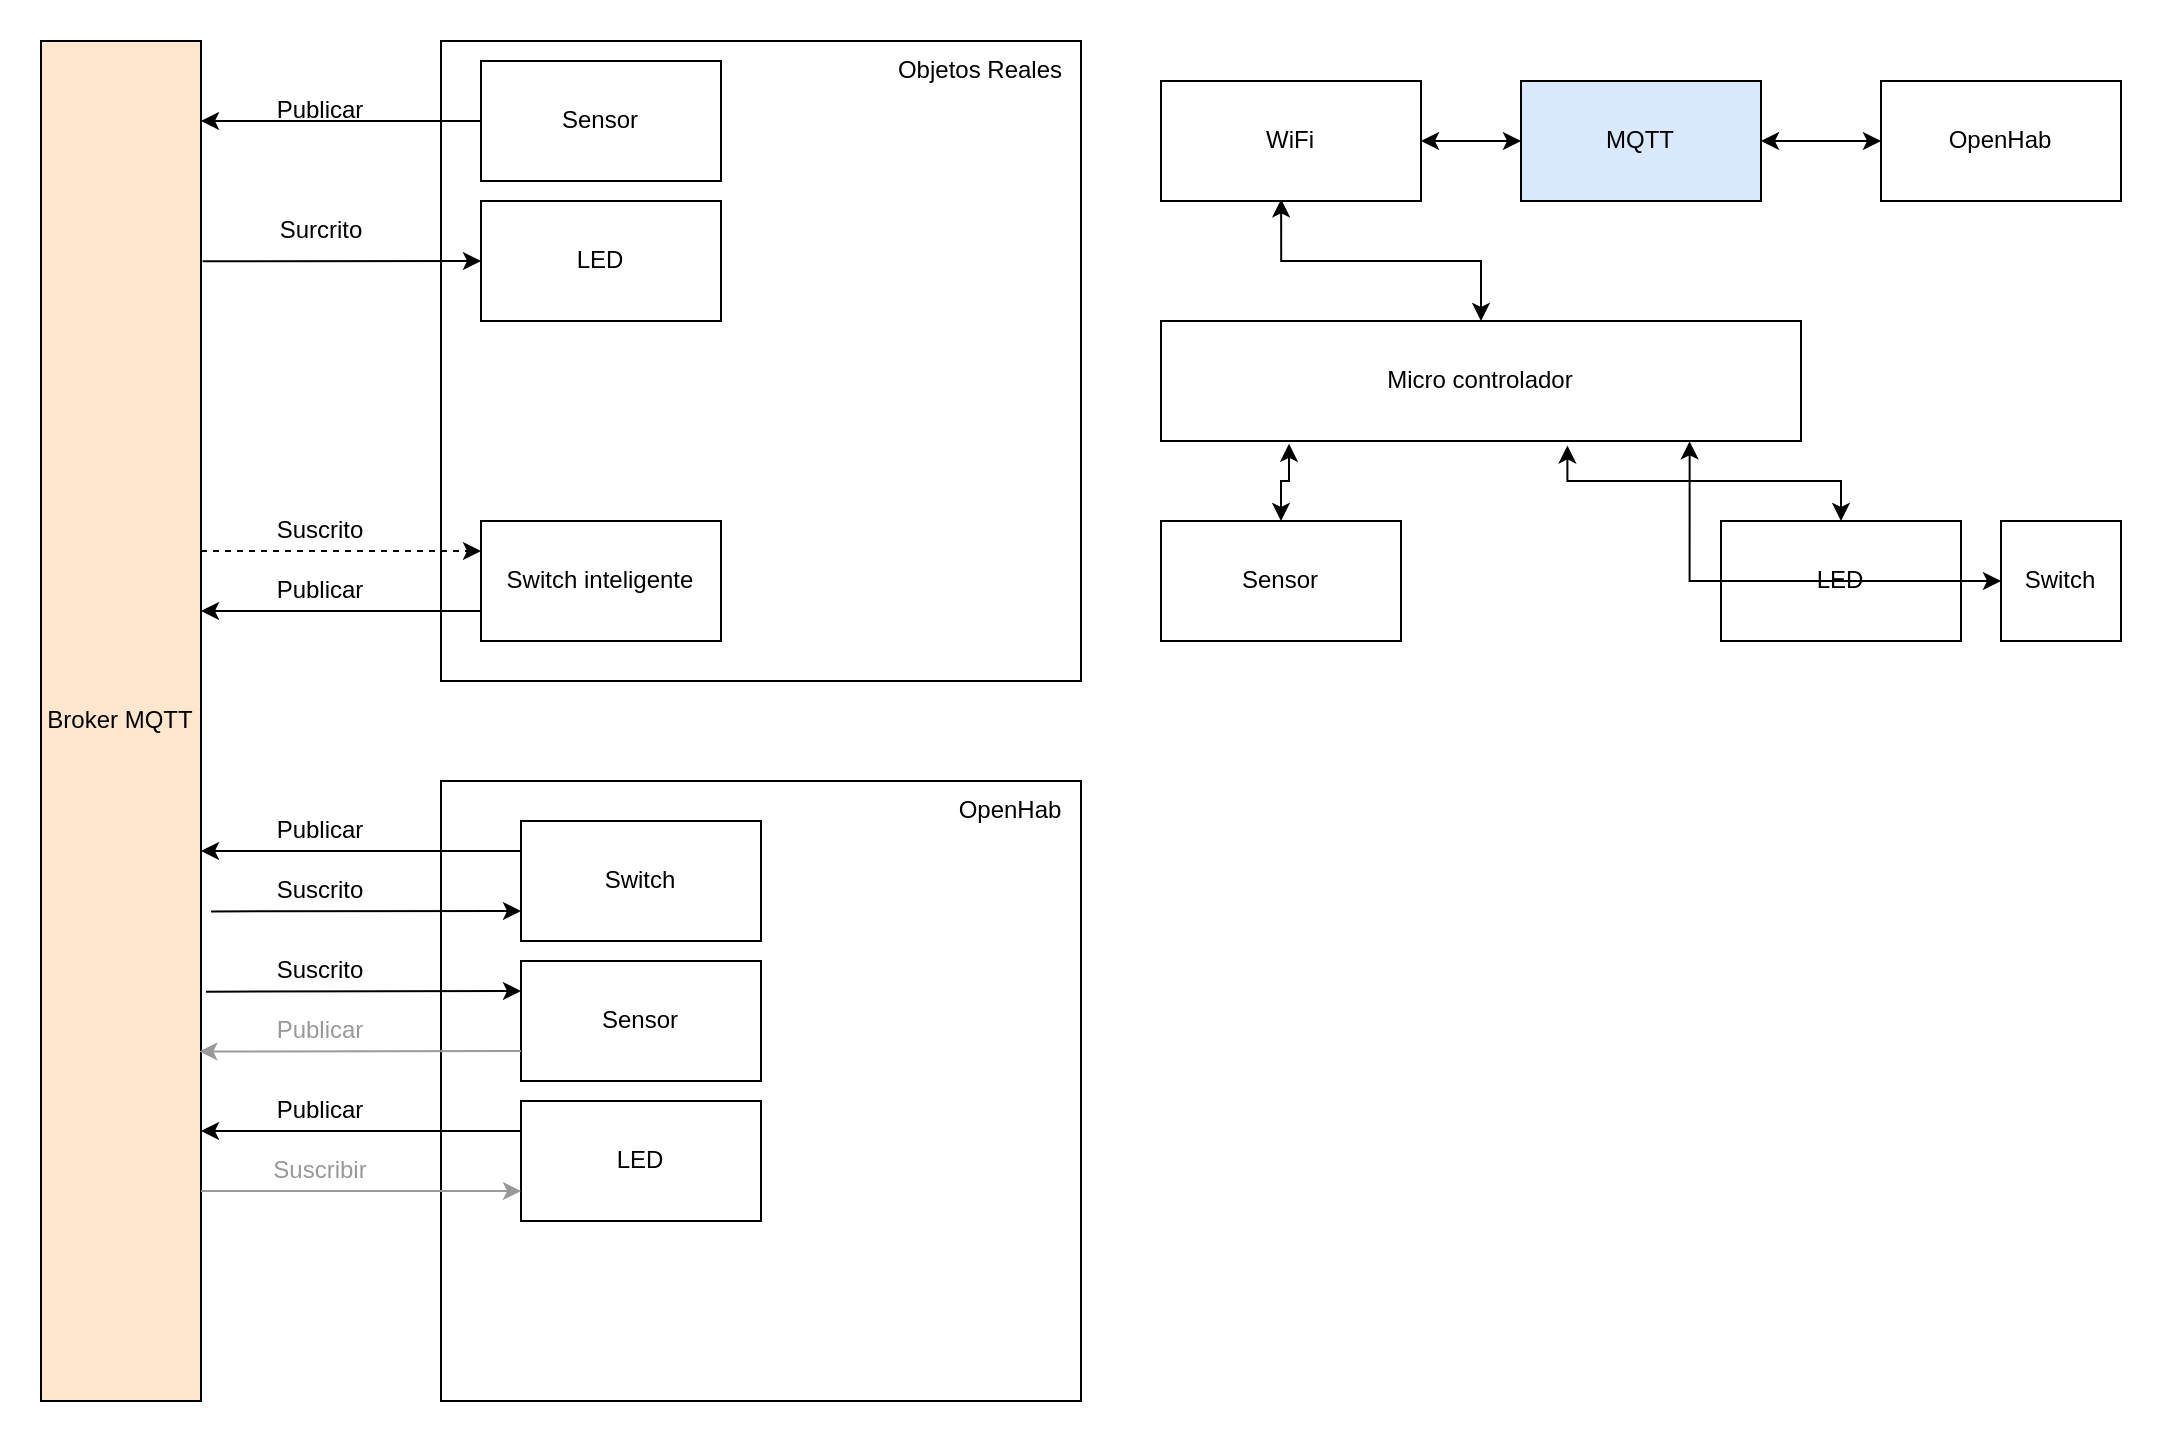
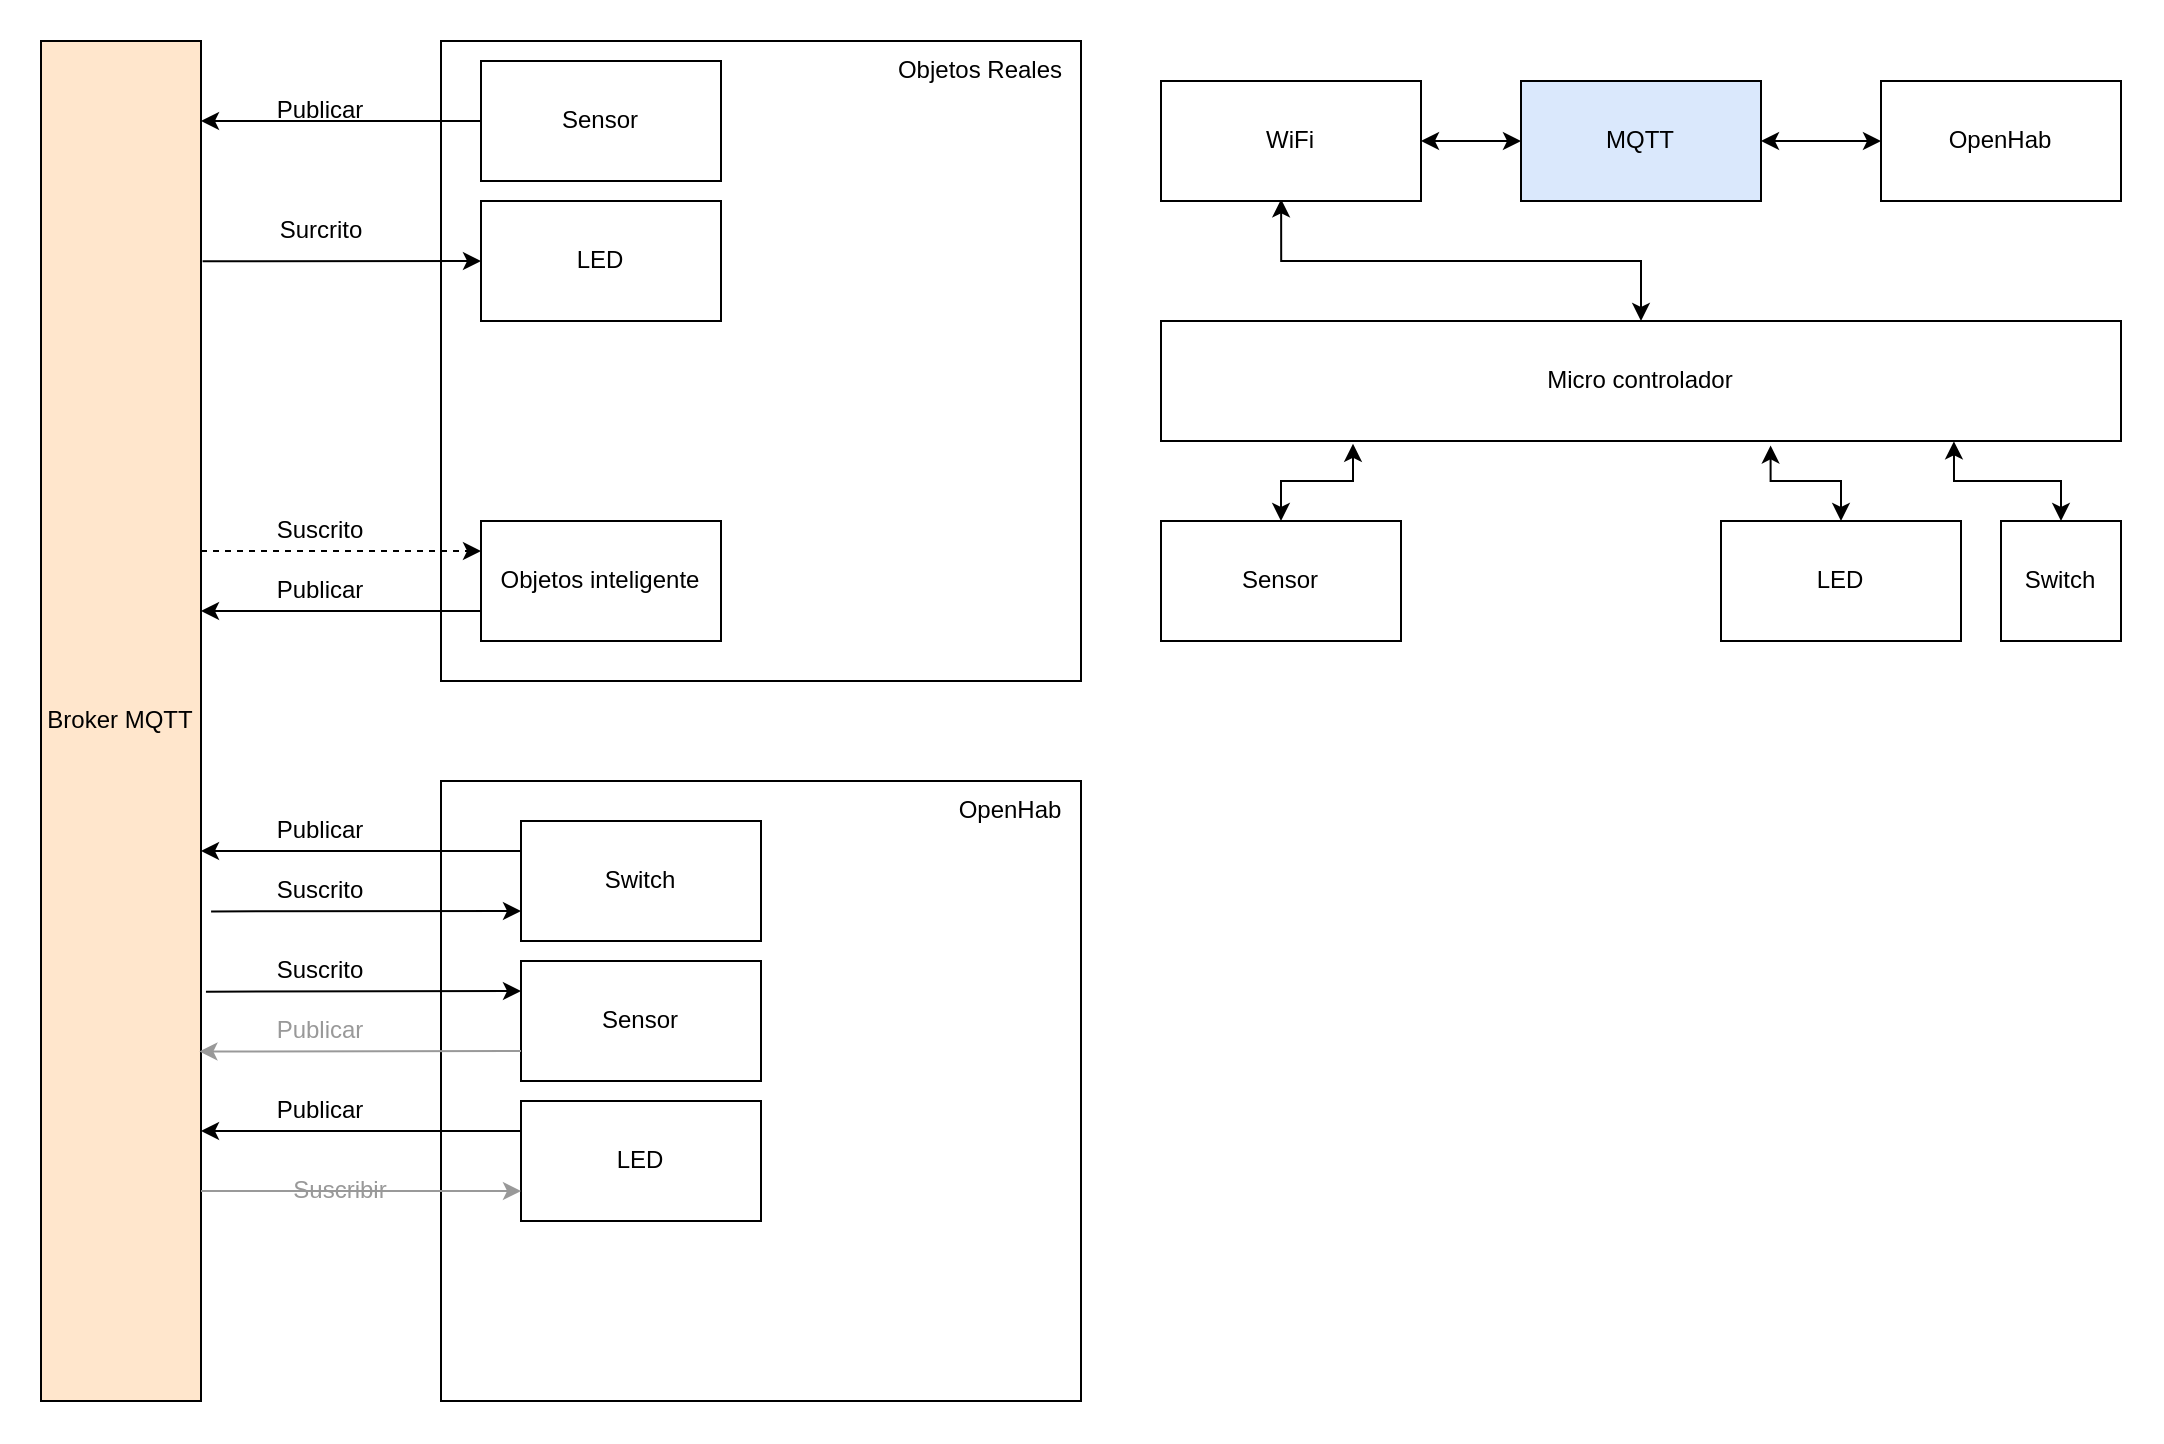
node "Micro controlador": size 640x120 -> 960x120
node "Switch inteligente": label "Switch inteligente" -> "Objetos inteligente"
node "Suscribir": moved (321, 1171) -> (341, 1191)
